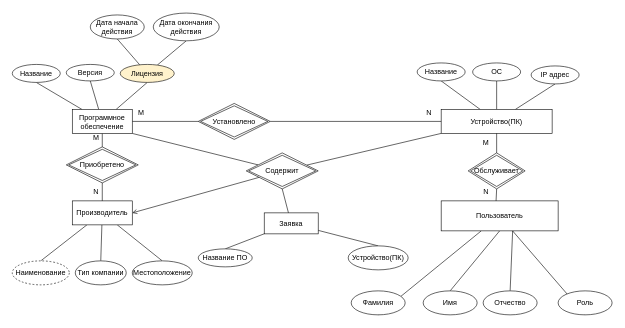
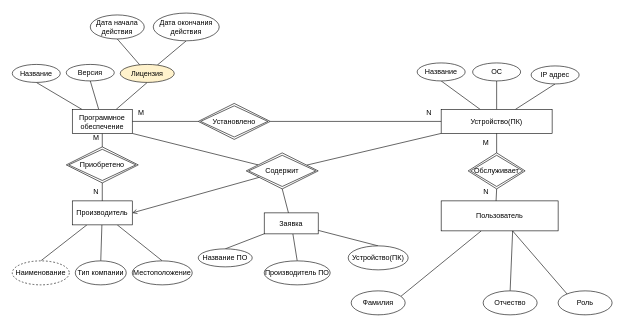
edge "Заявка" -- "Производитель ПО": added
edge "Пользователь" -- "Имя": removed
node "Производитель ПО": added
node "Имя": removed
